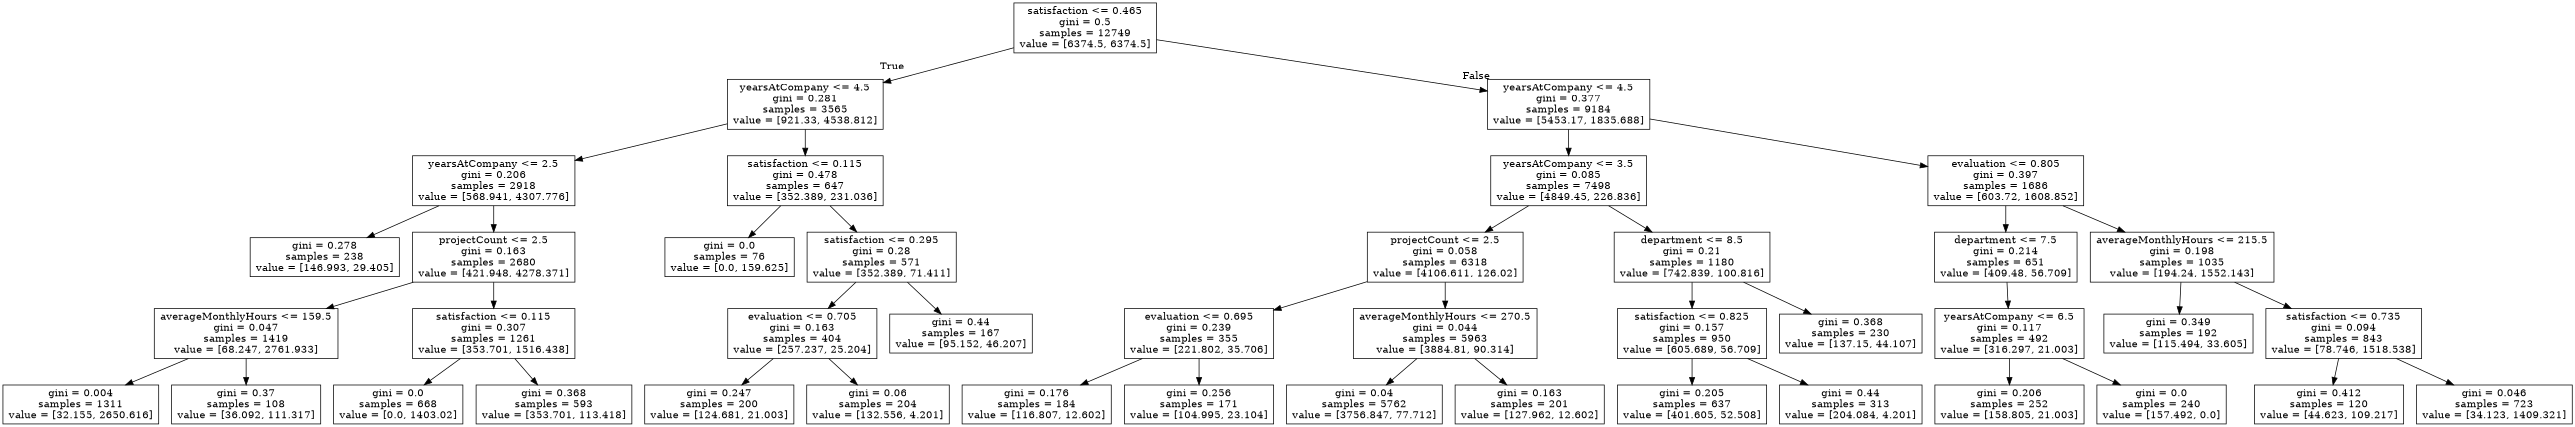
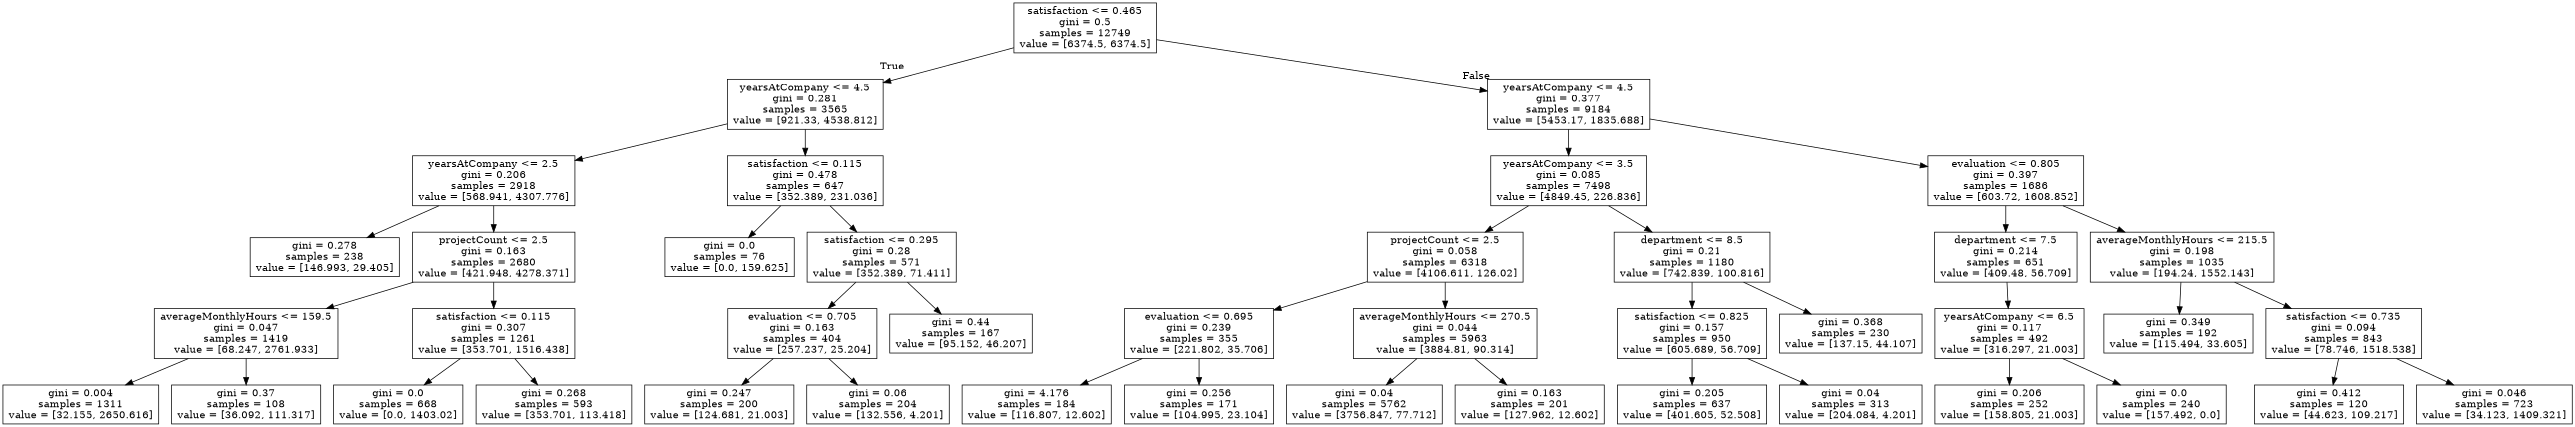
node "gini = 0.368 samples = 593 value = [353.701, 113.418]": label "gini = 0.368 samples = 593 value = [353.701, 113.418]" -> "gini = 0.268 samples = 593 value = [353.701, 113.418]"
node "gini = 0.176 samples = 184 value = [116.807, 12.602]": label "gini = 0.176 samples = 184 value = [116.807, 12.602]" -> "gini = 4.176 samples = 184 value = [116.807, 12.602]"
node "gini = 0.44 samples = 313 value = [204.084, 4.201]": label "gini = 0.44 samples = 313 value = [204.084, 4.201]" -> "gini = 0.04 samples = 313 value = [204.084, 4.201]"
